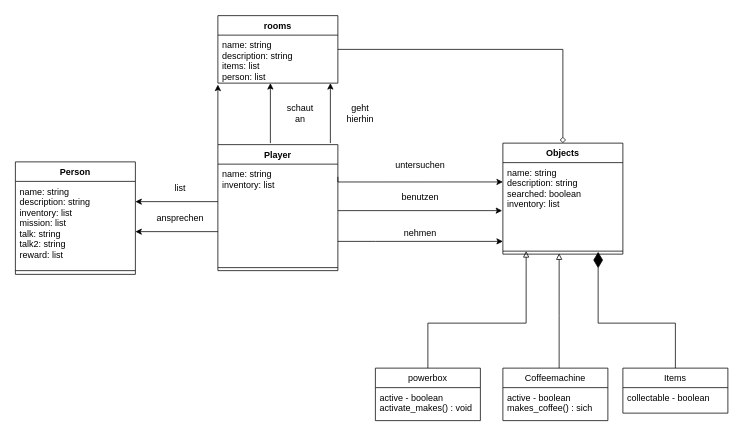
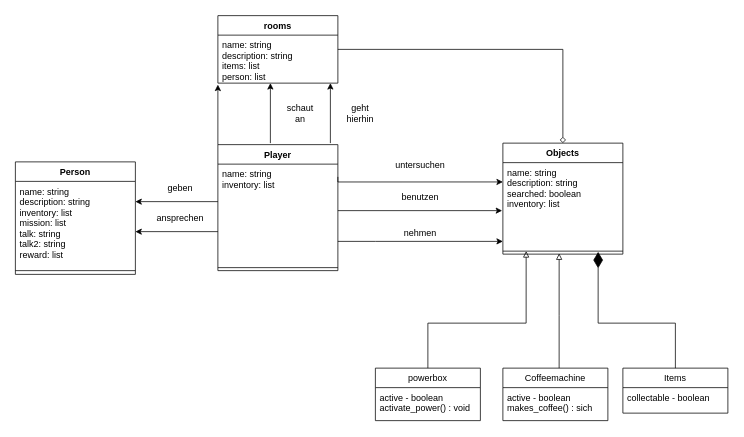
node "list": label "list" -> "geben"
node "active - boolean activate_makes() : void": label "active - boolean activate_makes() : void" -> "active - boolean activate_power() : void"
